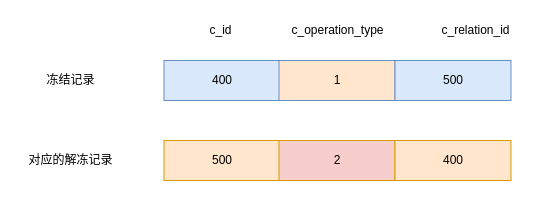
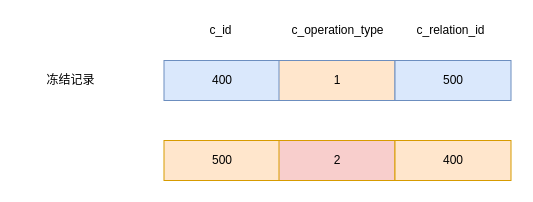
node "c_relation_id": moved (476, 31) -> (451, 31)
node "对应的解冻记录": removed
